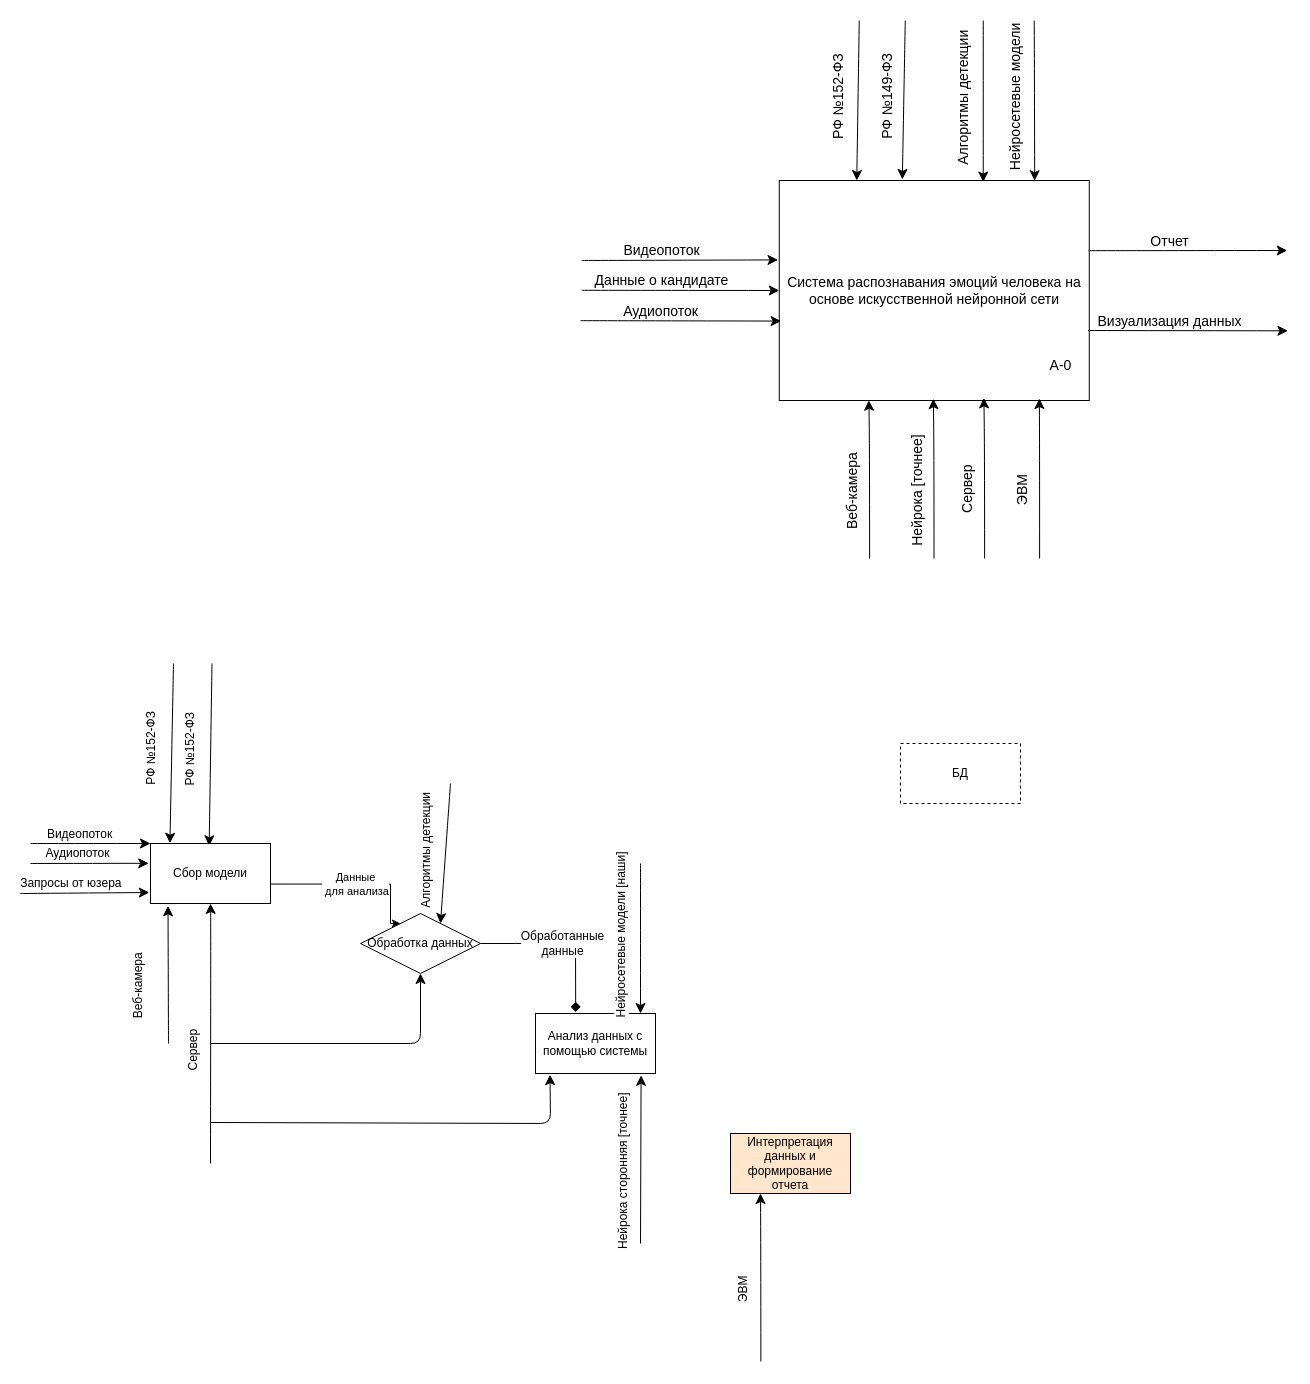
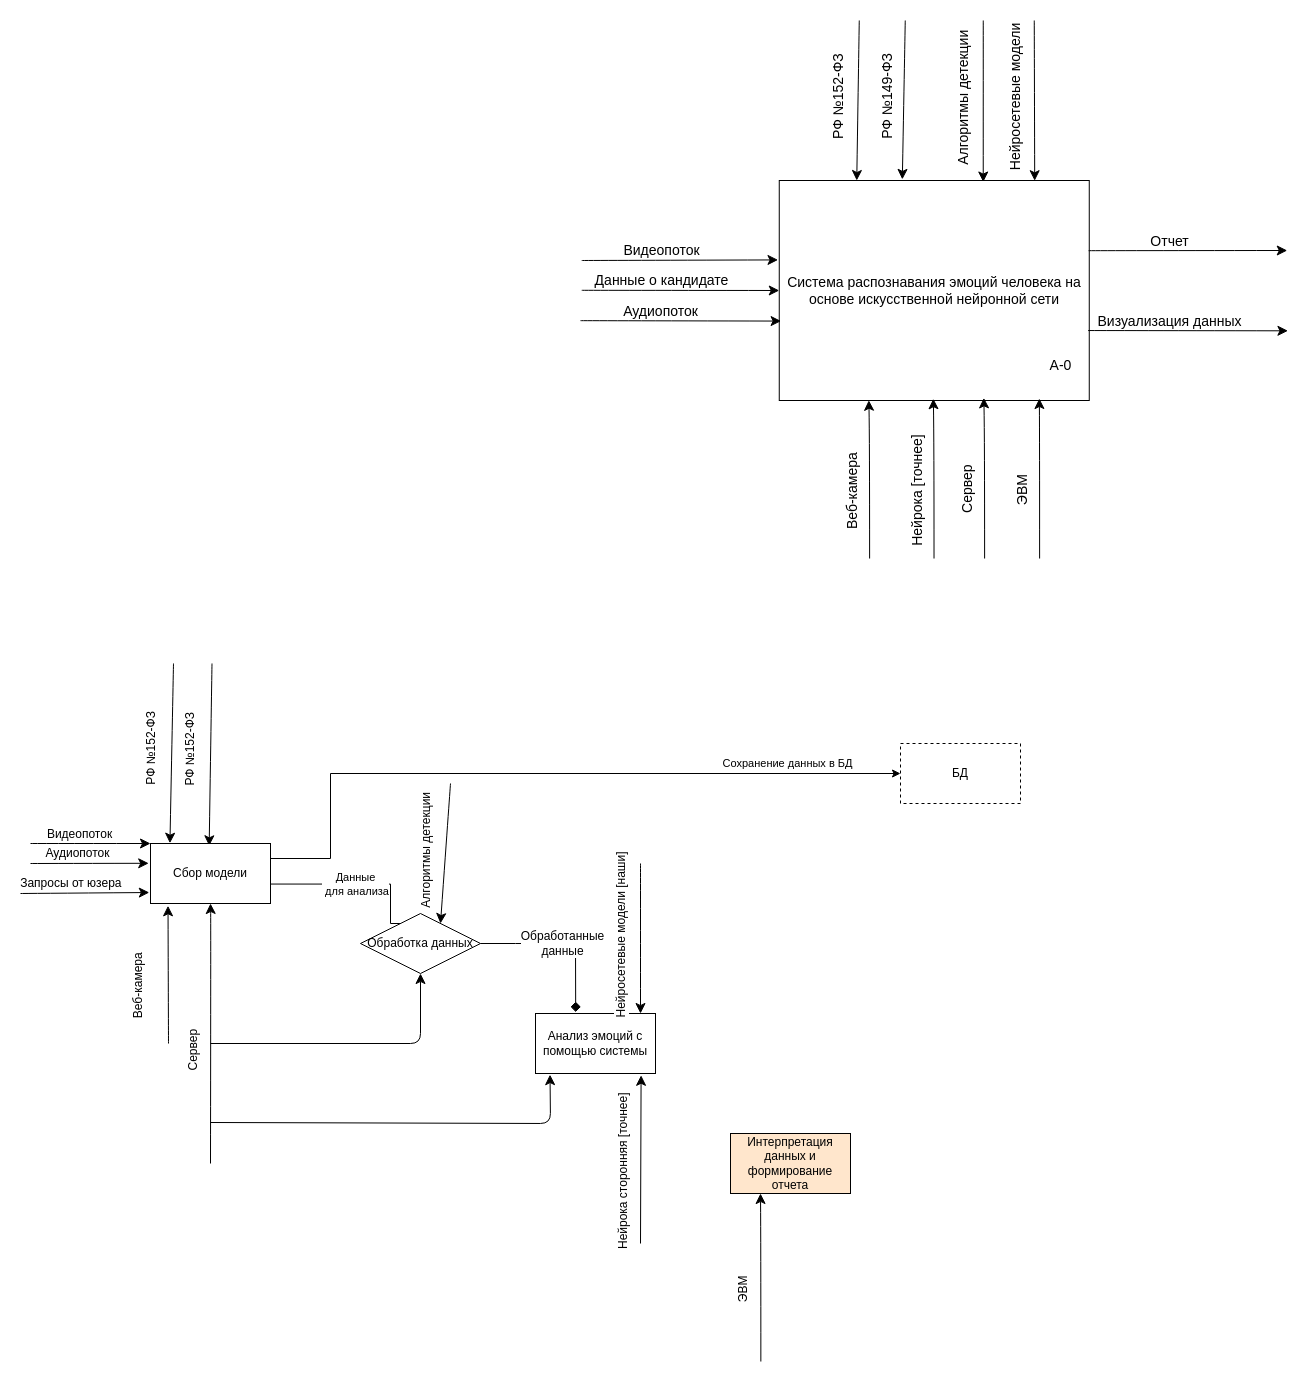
edge "Сбор модели" -> "БД": added, label "Сохранение данных в БД"
edge "Сбор модели" -> "Обработка данных": arrowhead classic -> none
node "Анализ данных с помощью системы": label "Анализ данных с помощью системы" -> "Анализ эмоций с помощью системы"
